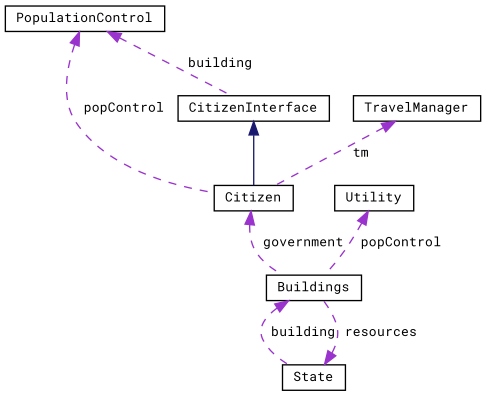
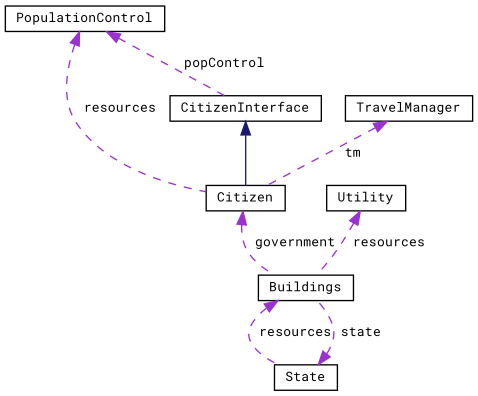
edge "CitizenInterface" -> "PopulationControl": label " building" -> " popControl"
edge "Citizen" -> "PopulationControl": label " popControl" -> " resources"
edge "Buildings" -> "Utility": label " popControl" -> " resources"
edge "State" -> "Buildings": label " building" -> " resources"
edge "Buildings" -> "State": label " resources" -> " state"
